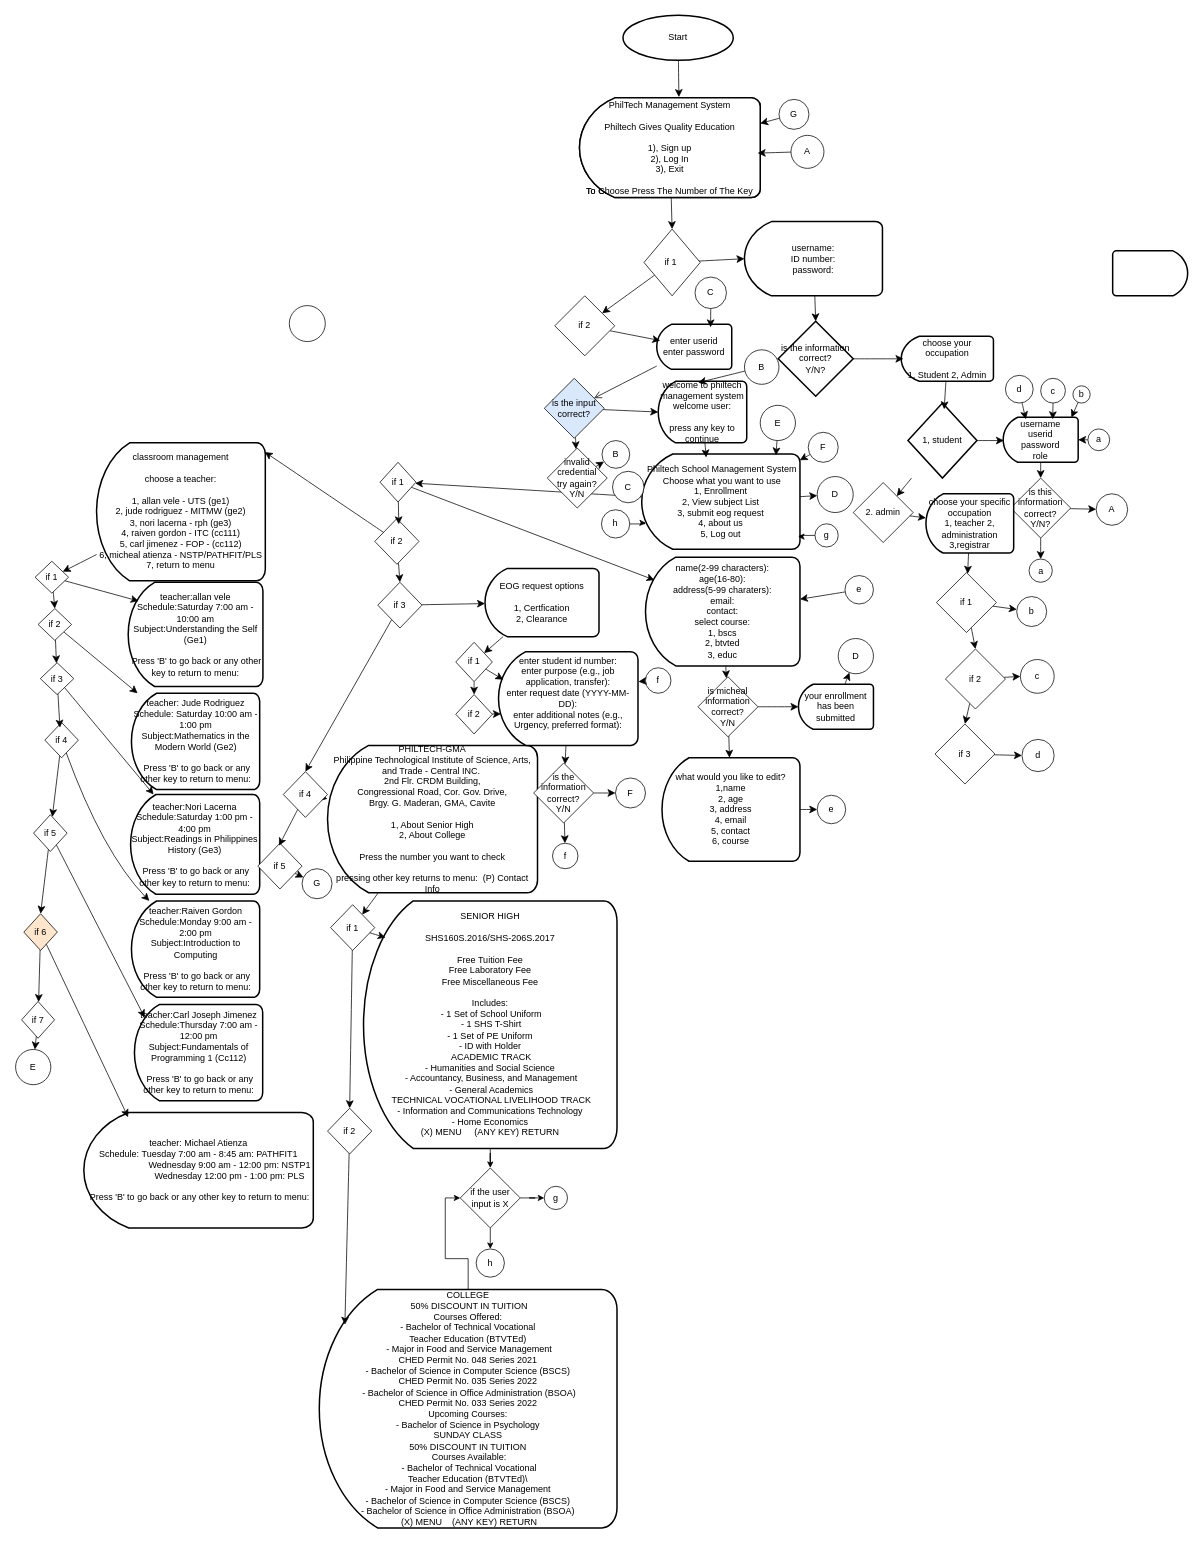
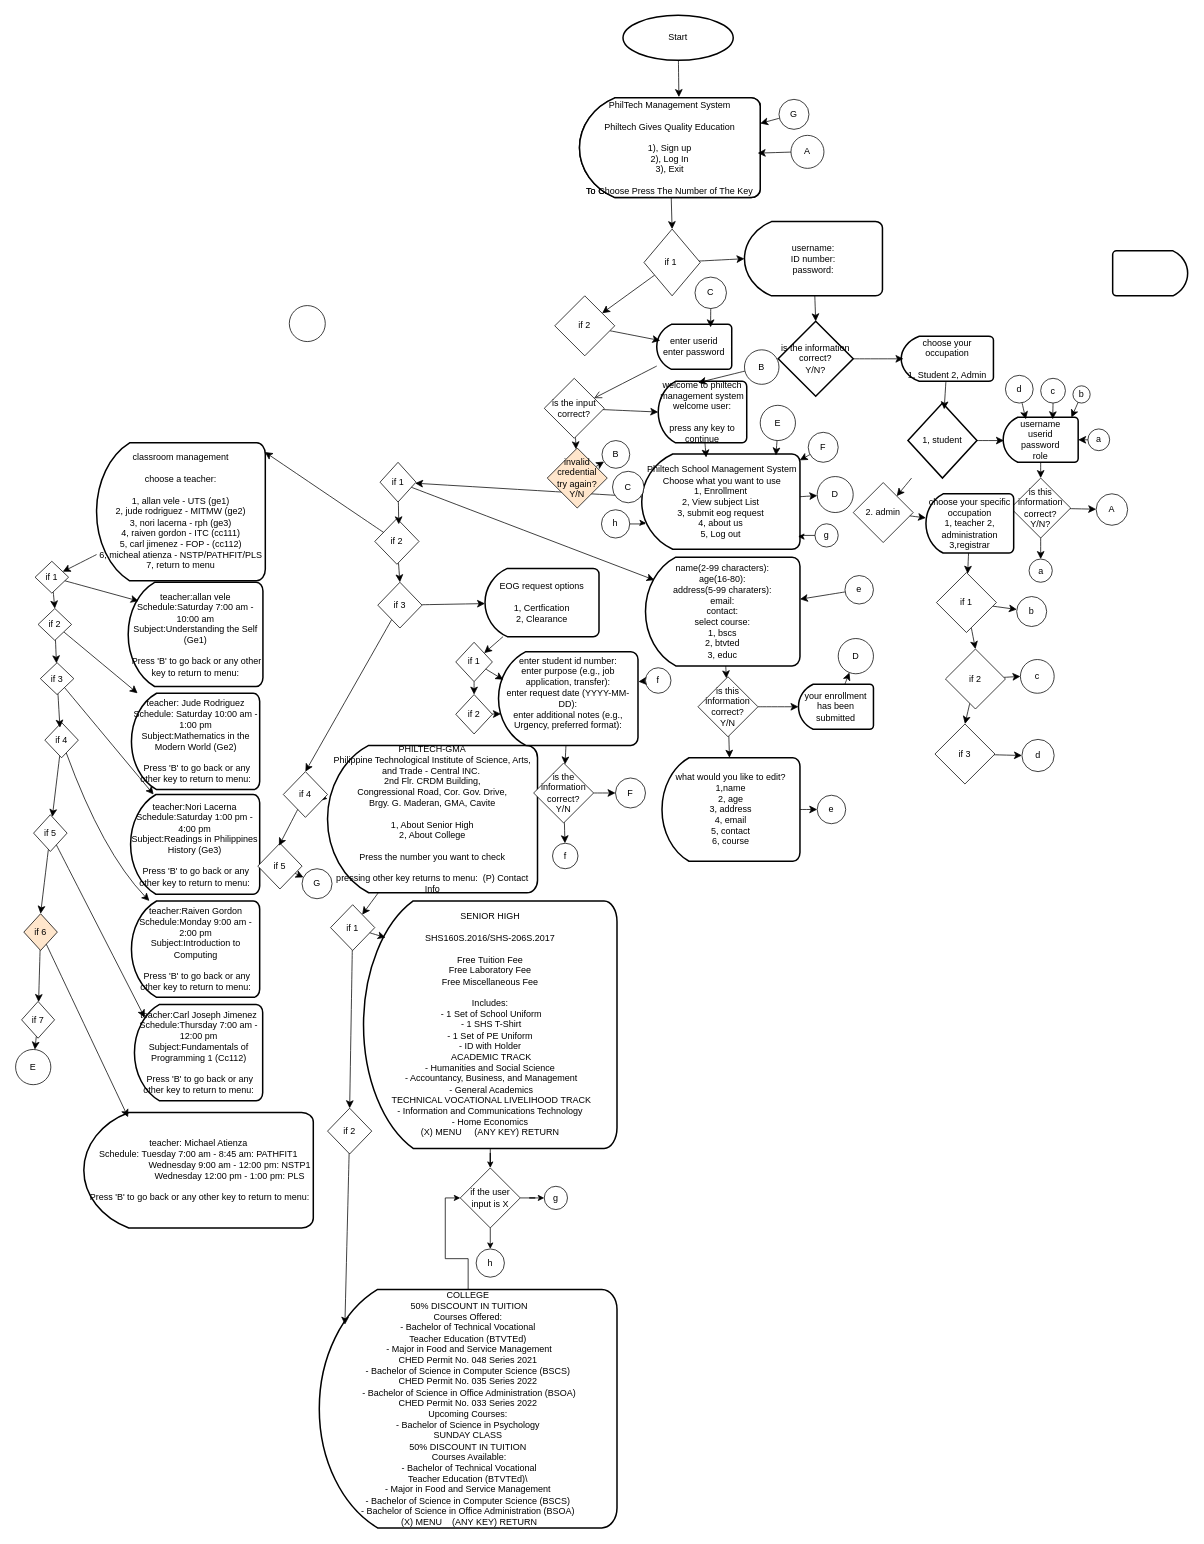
node "is the input correct?": fillcolor #dae8fc -> #ffffff
node "invalid credential try again? Y/N": fillcolor #ffffff -> #ffe6cc
node "is micheal information correct? Y/N": label "is micheal information correct? Y/N" -> "is this information correct? Y/N"
